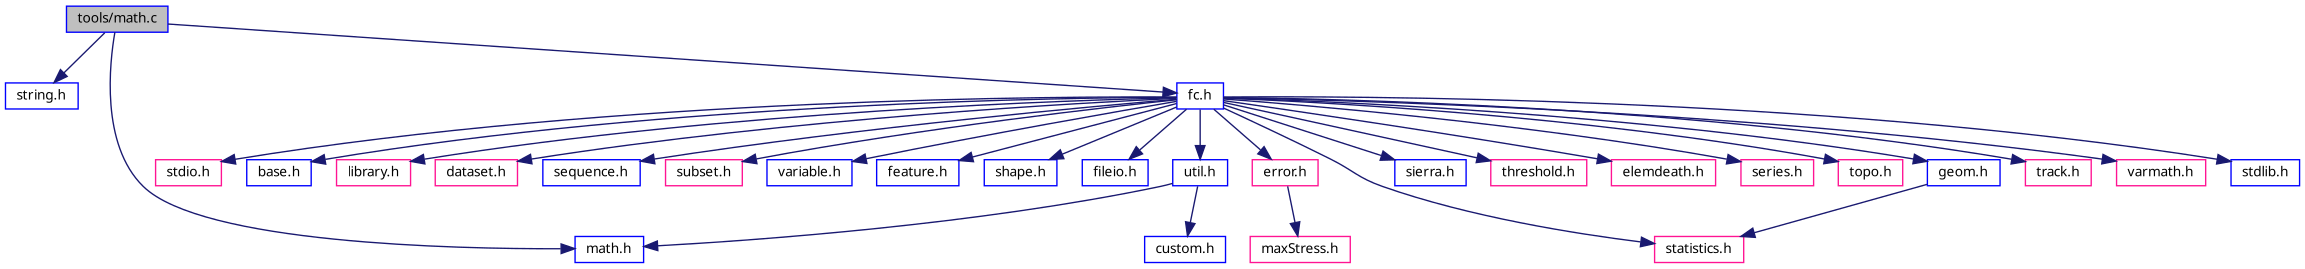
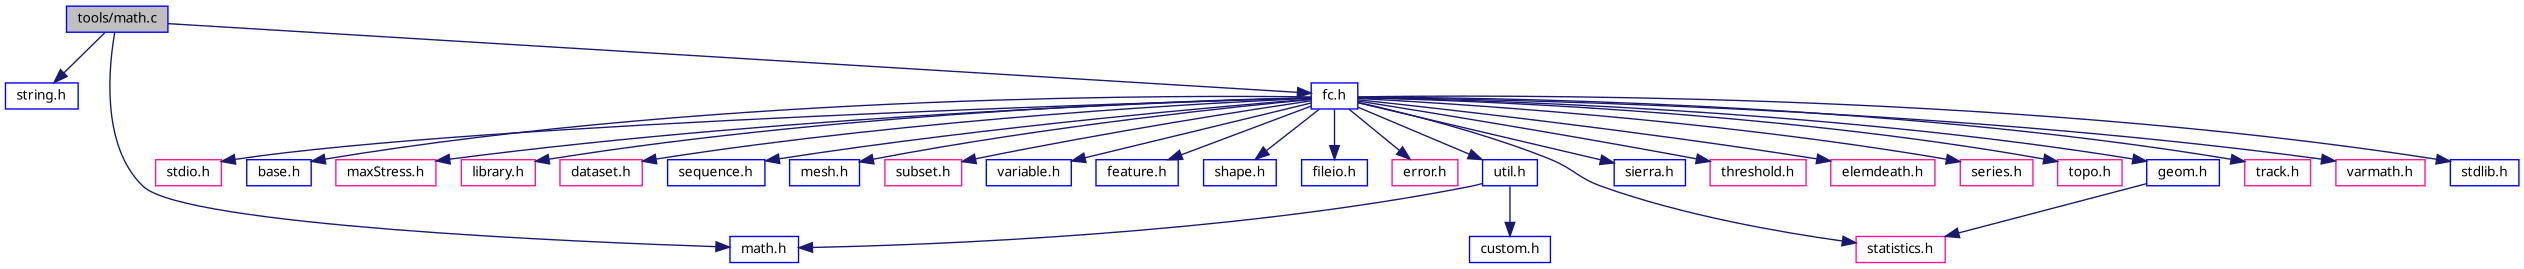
node "mesh.h": added
edge "error.h" -> "maxStress.h": now "fc.h" -> "maxStress.h"
